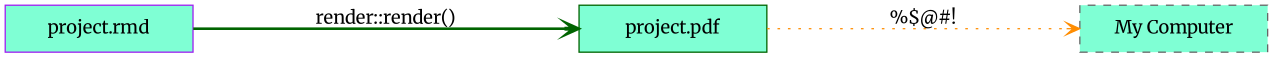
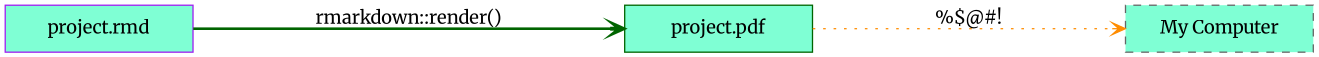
edge "project.rmd" -> "project.pdf": label "render::render()" -> "rmarkdown::render()"
